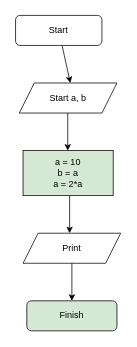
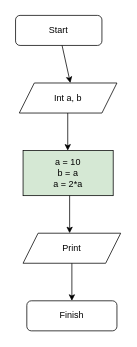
node "Start a, b": label "Start a, b" -> "Int a, b"
node "Finish": fillcolor #d5e8d4 -> #ffffff
